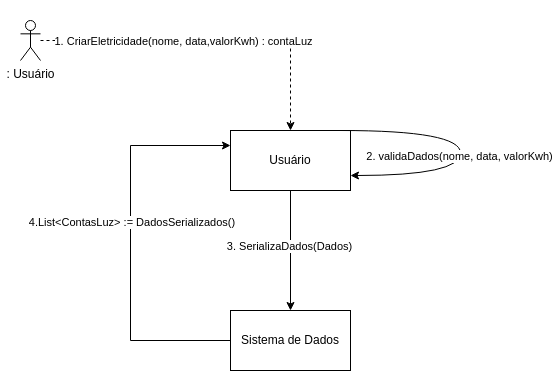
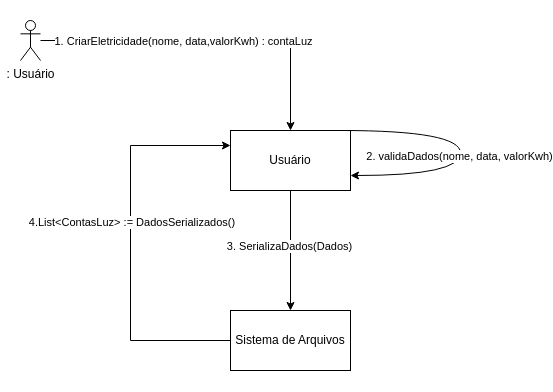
edge ": Usuário" -> "Usuário": style dashed -> solid
node "Sistema de Dados": label "Sistema de Dados" -> "Sistema de Arquivos"
